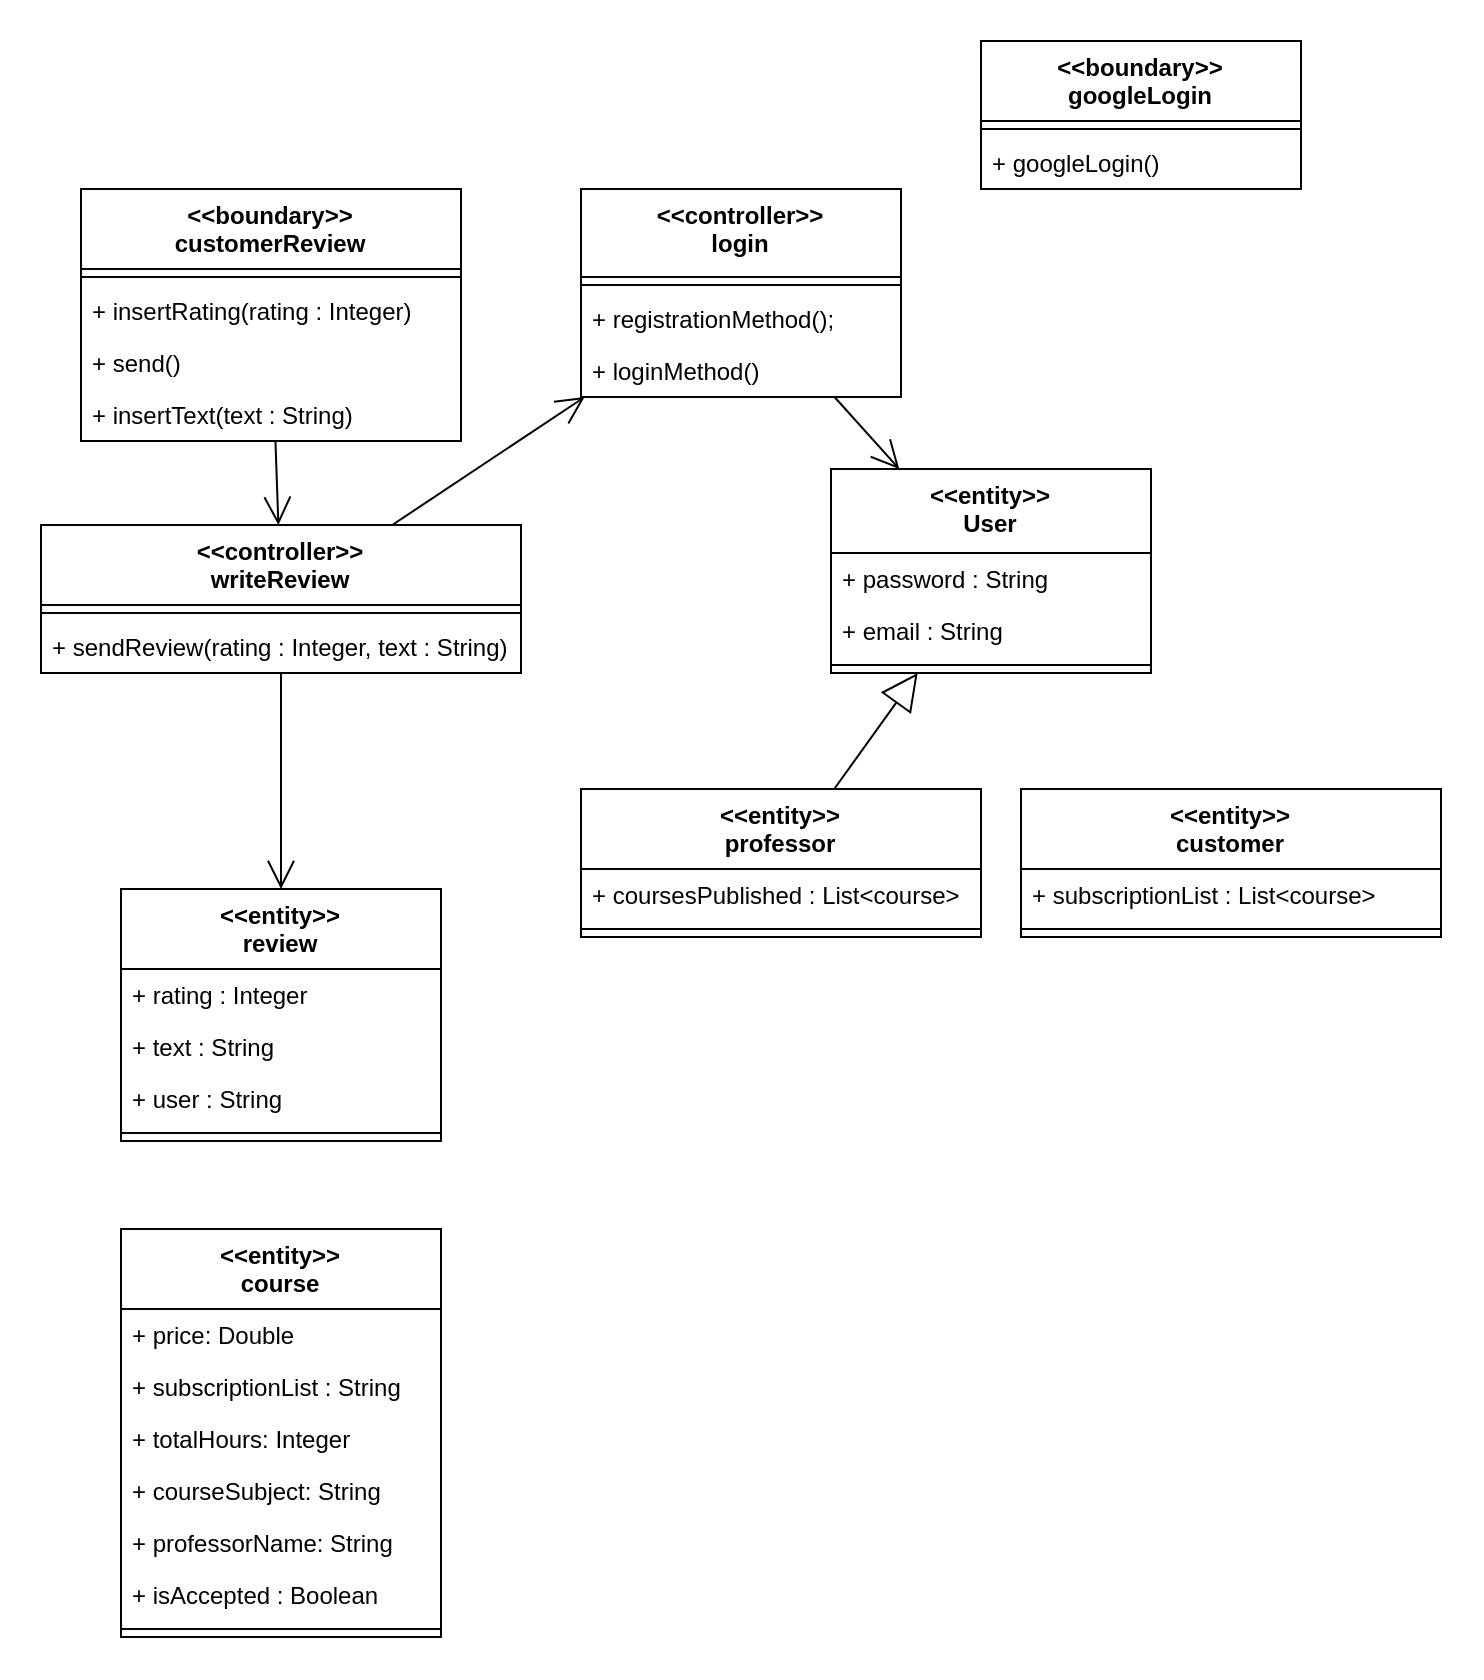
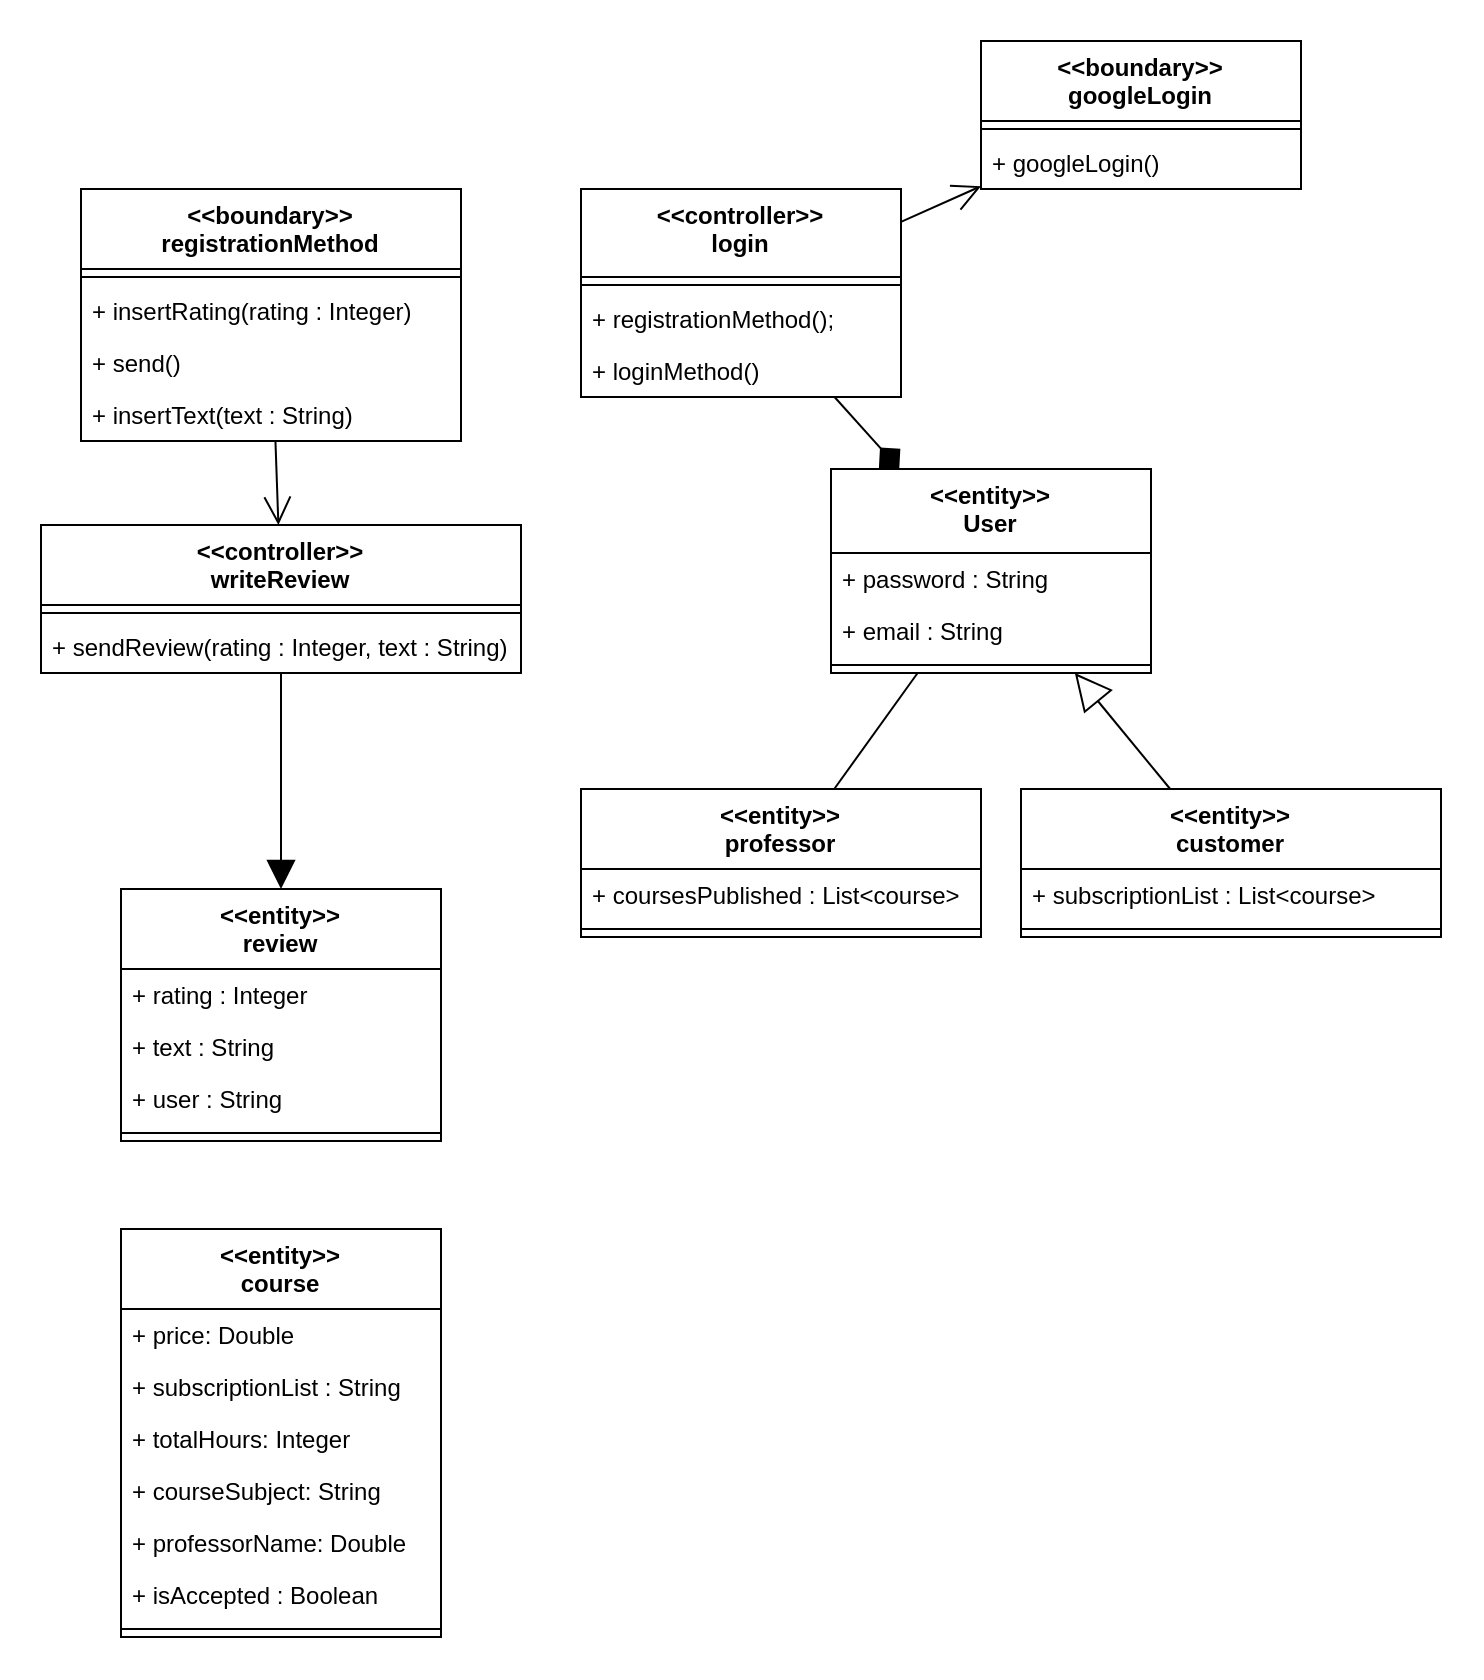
edge "<<controller>> login" -> "<<boundary>> googleLogin": added
node "<<boundary>> customerReview": label "<<boundary>> customerReview" -> "<<boundary>> registrationMethod"
edge "<<controller>> login" -> "<<entity>> User": arrowhead open -> diamond
edge "<<controller>> writeReview" -> "<<controller>> login": removed
edge "<<entity>> professor" -> "<<entity>> User": arrowhead block -> none
edge "<<entity>> customer" -> "<<entity>> User": added
edge "<<controller>> writeReview" -> "<<entity>> review": arrowhead open -> block
node "+ professorName: String": label "+ professorName: String" -> "+ professorName: Double"
